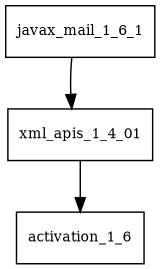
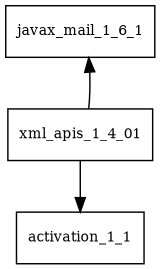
edge "javax_mail_1_6_1" -> "xml_apis_1_4_01": reversed
node "activation_1_6": label "activation_1_6" -> "activation_1_1"
